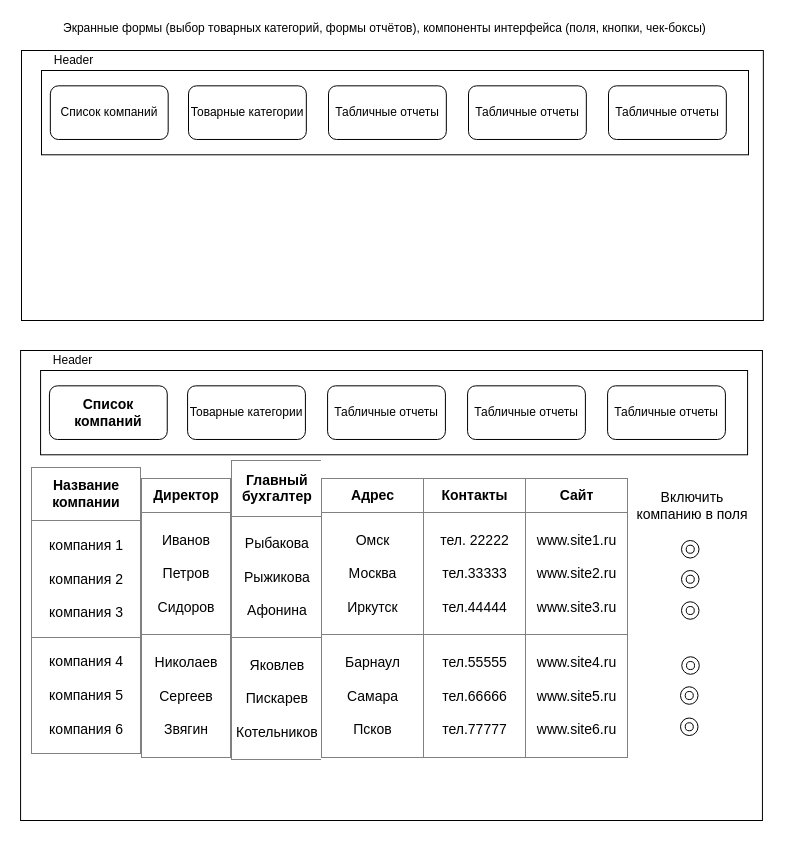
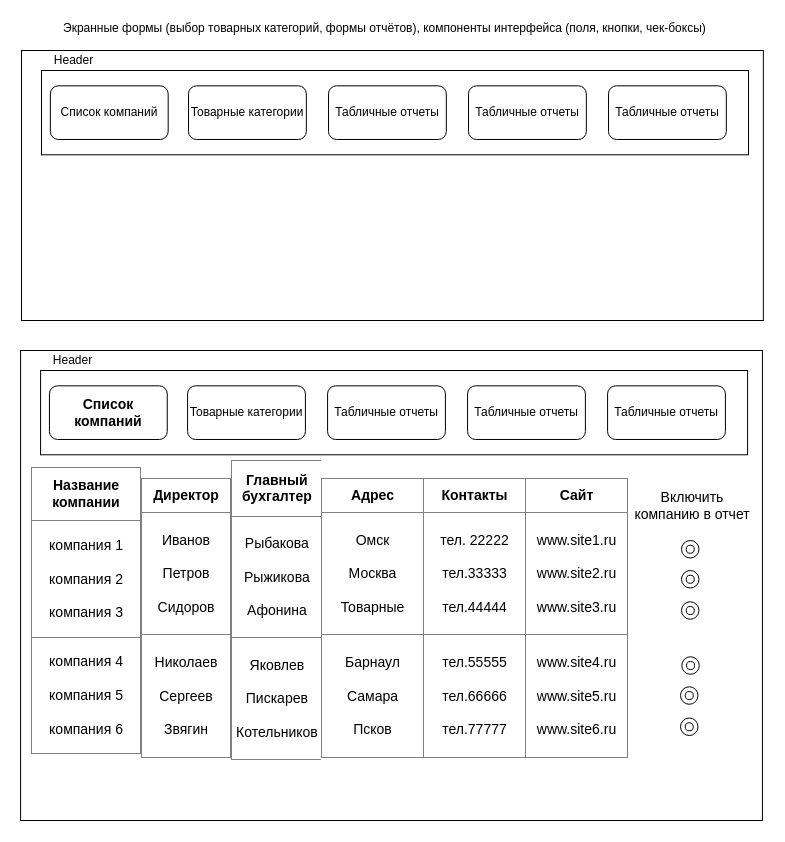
node "Включить компанию в поля": label "Включить компанию в поля" -> "Включить компанию в отчет"
node "Адрес Омск Москва Иркутск Барнаул Самара Псков": label "Адрес Омск Москва Иркутск Барнаул Самара Псков" -> "Адрес Омск Москва Товарные Барнаул Самара Псков"
